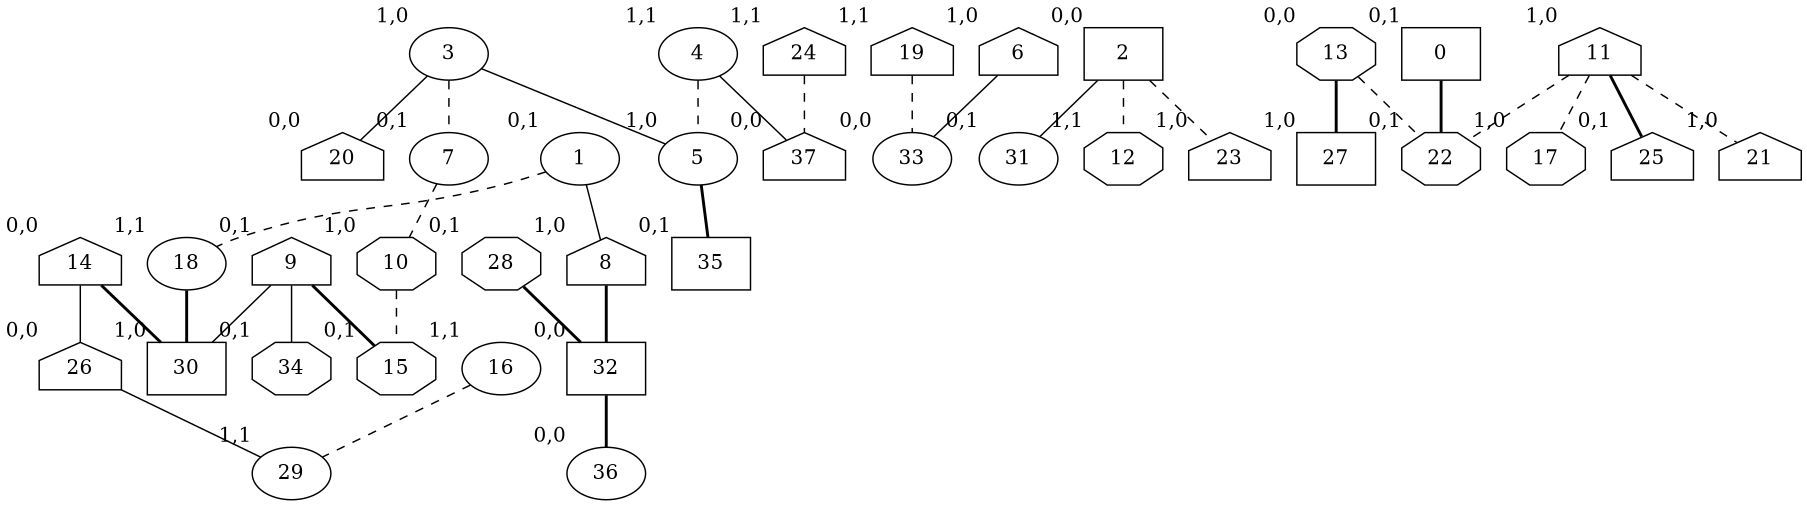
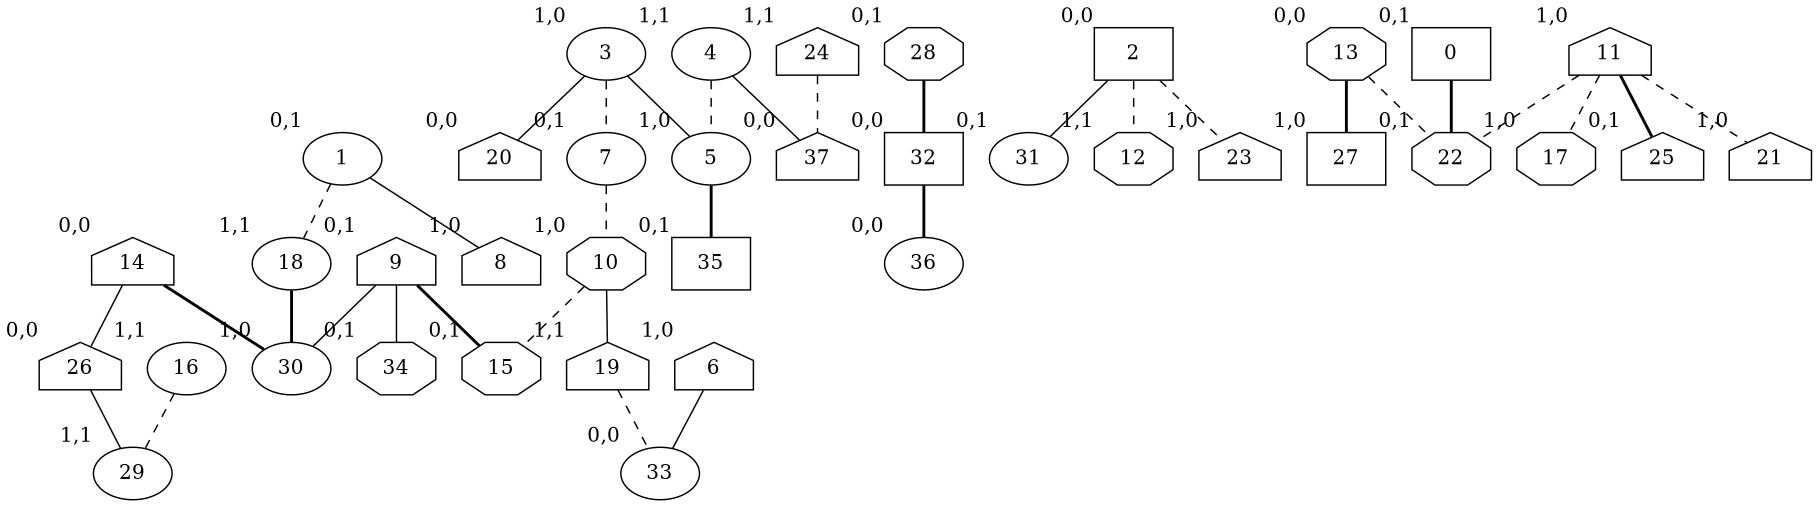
edge "8 1,0" -- "32 0,0": removed
edge "10 1,0" -- "19 1,1": added
node "30 1,0": shape box -> ellipse
